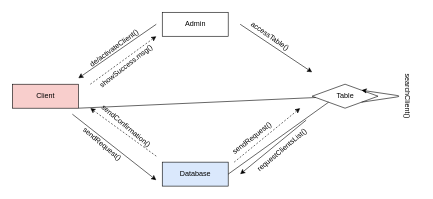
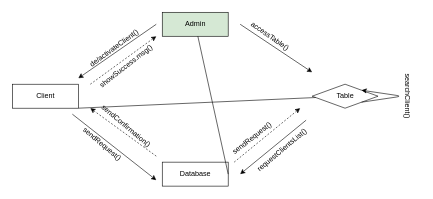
node "Admin": fillcolor #ffffff -> #d5e8d4
node "Client": fillcolor #f8cecc -> #ffffff
edge "Table" -- "Database": now "Admin" -- "Database"
node "Database": fillcolor #dae8fc -> #ffffff
